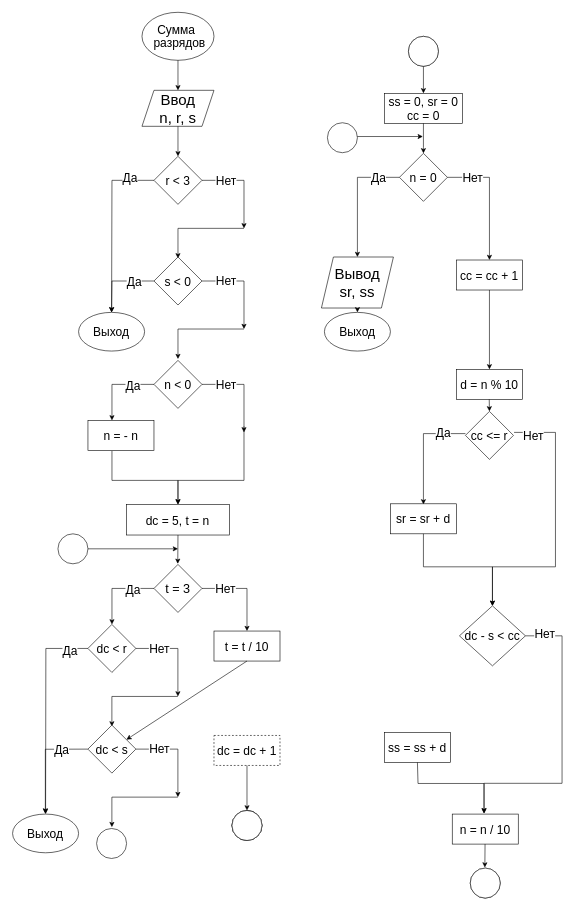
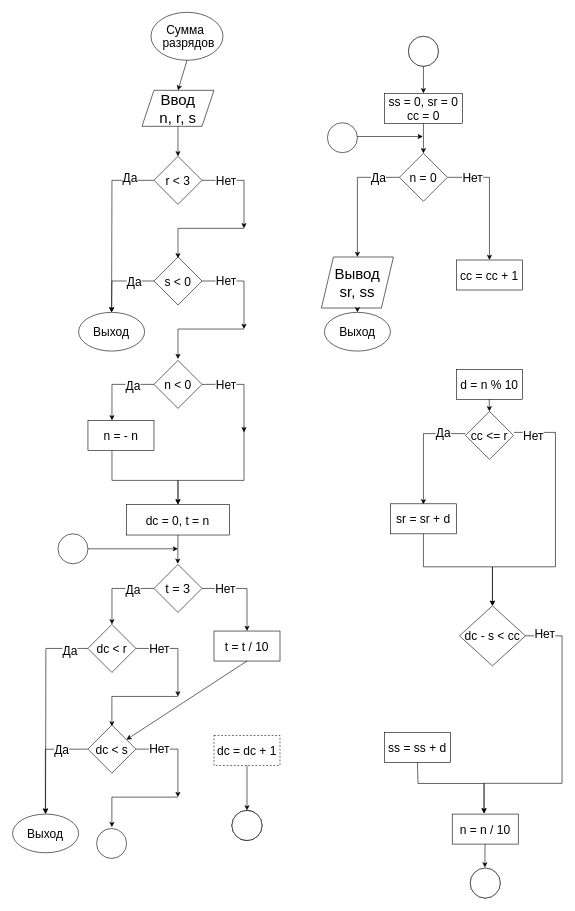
node "Сумма разрядов": moved (178, 36) -> (187, 36)
edge "cc = cc + 1" -> "d = n % 10": removed
node "dc = 5, t = n": label "dc = 5, t = n" -> "dc = 0, t = n"
